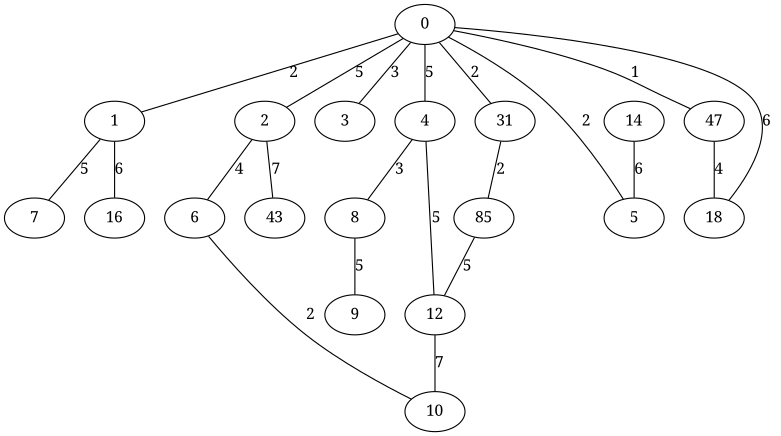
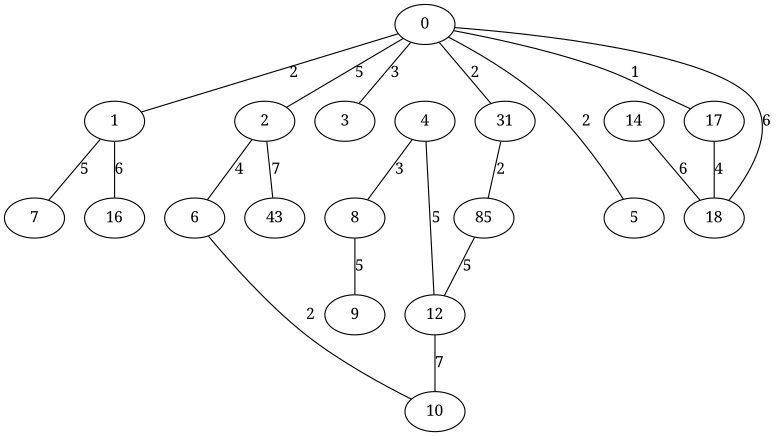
edge "0" -- "4": removed, label "5"
node "47": label "47" -> "17"
edge "14" -- "5": now "14" -- "18"
